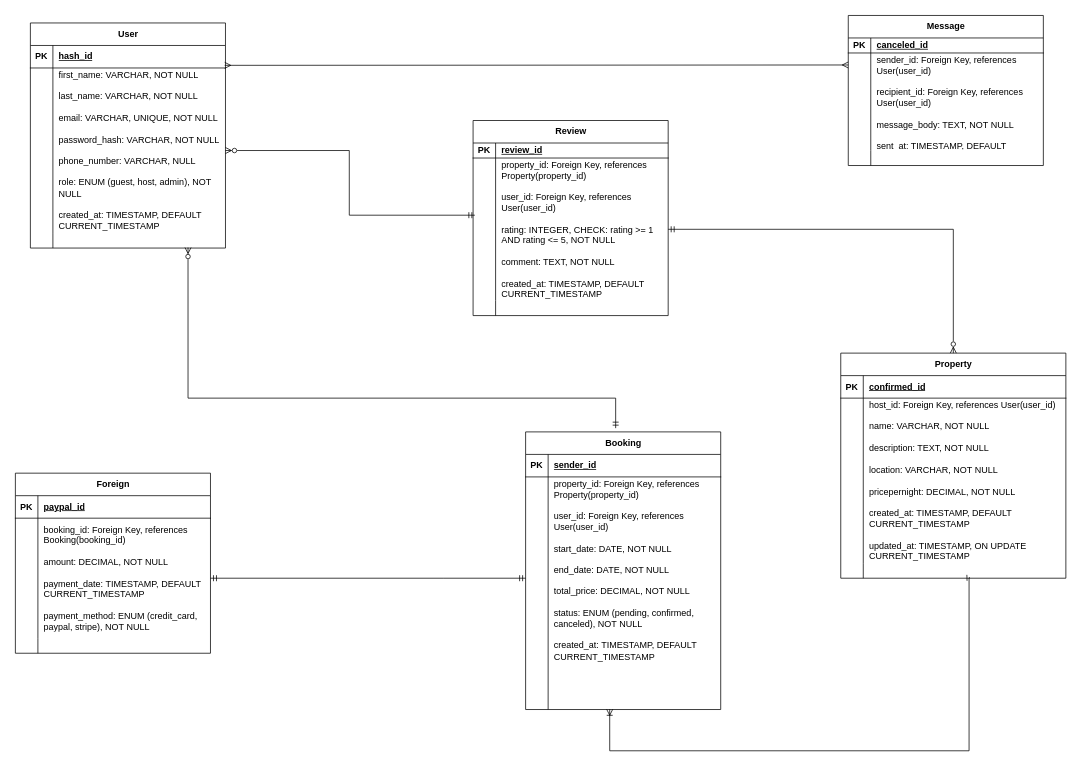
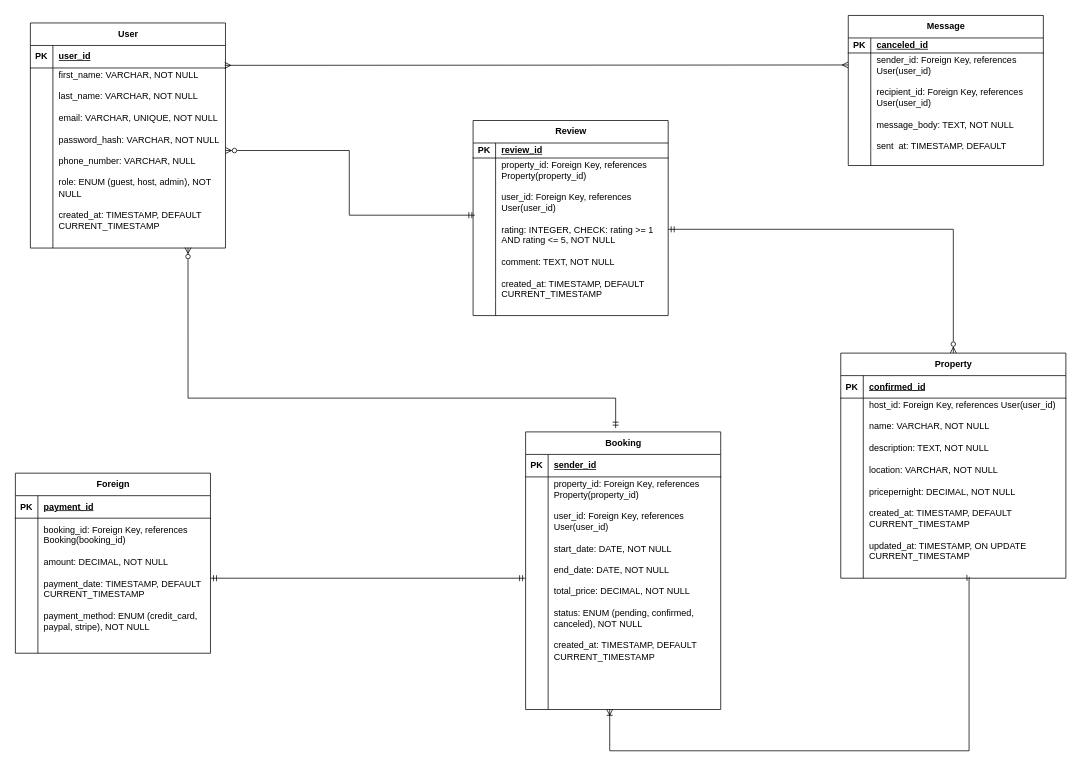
node "hash_id": label "hash_id" -> "user_id"
node "paypal_id": label "paypal_id" -> "payment_id"
